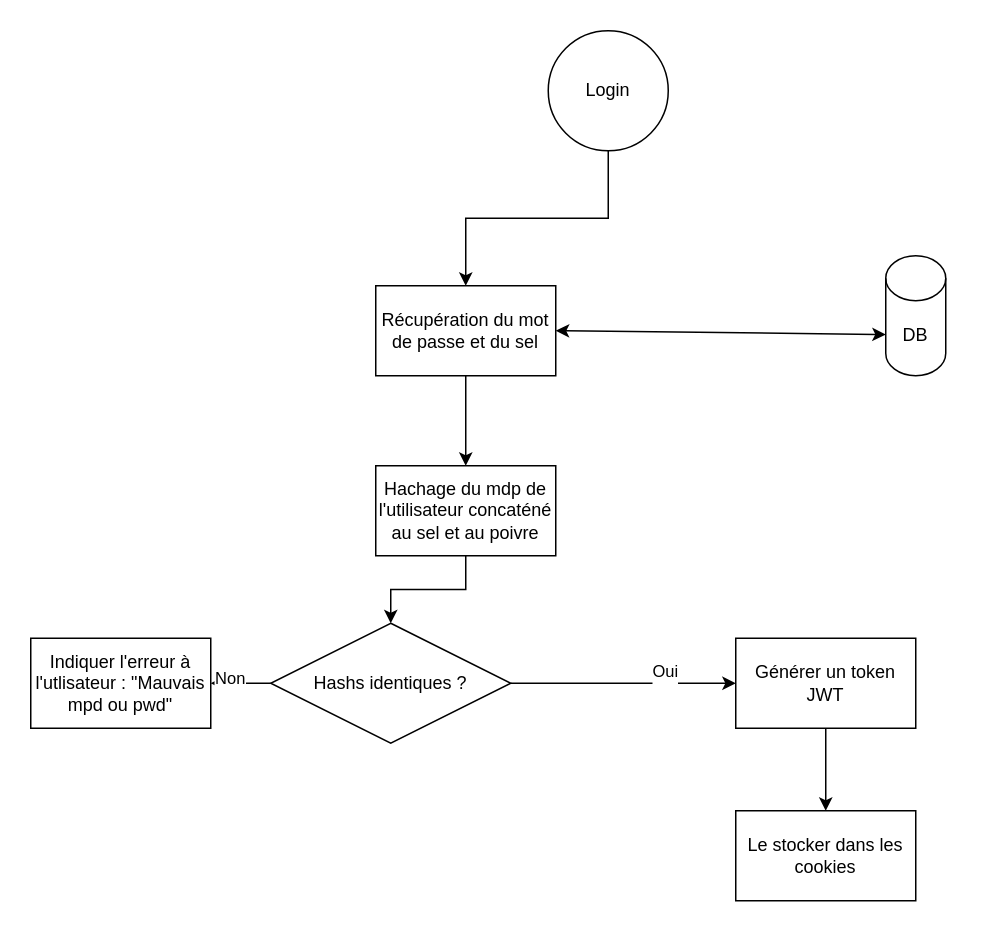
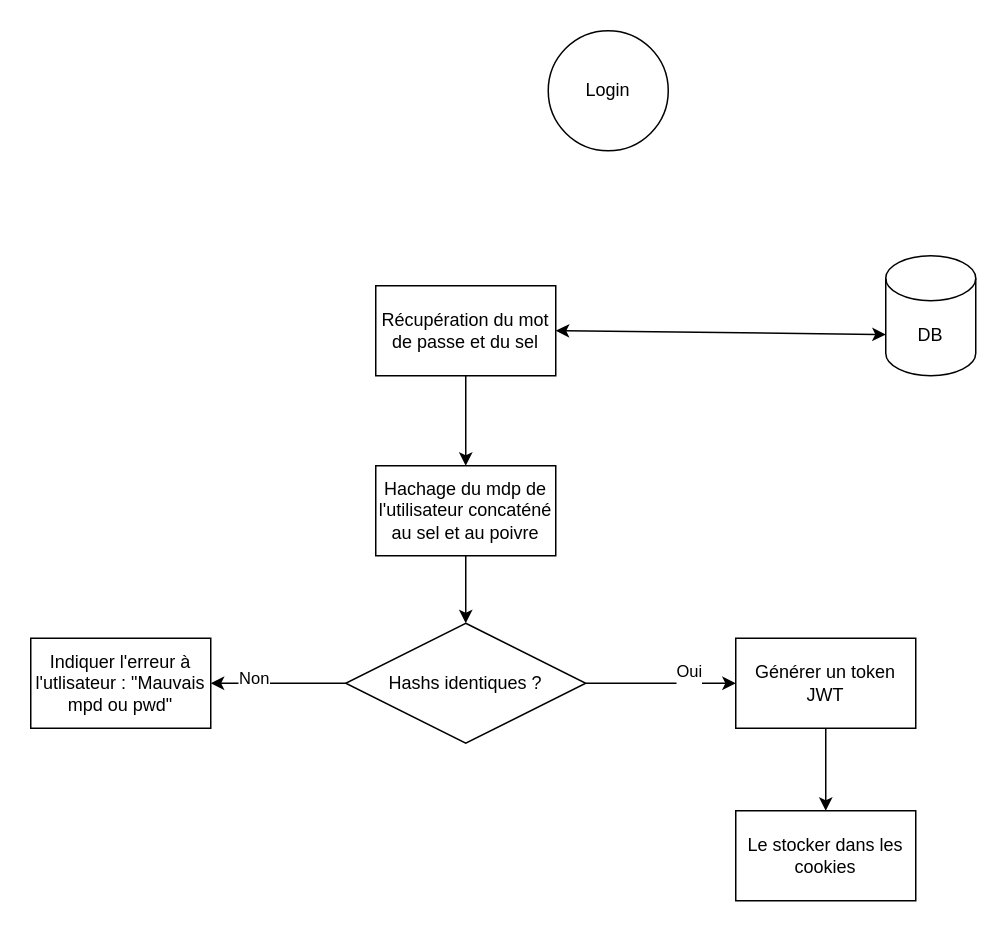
edge "Login" -> "Récupération du mot de passe et du sel": removed
node "DB": size 60x120 -> 90x120
node "Hashs identiques ?": moved (391, 683) -> (466, 683)
